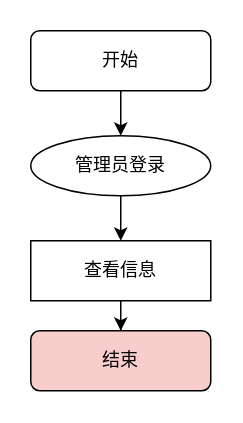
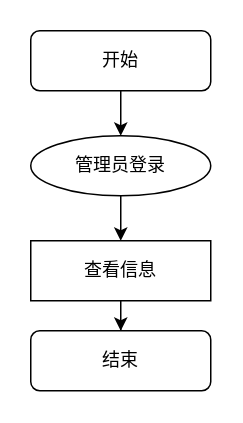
node "结束": fillcolor #f8cecc -> #ffffff
